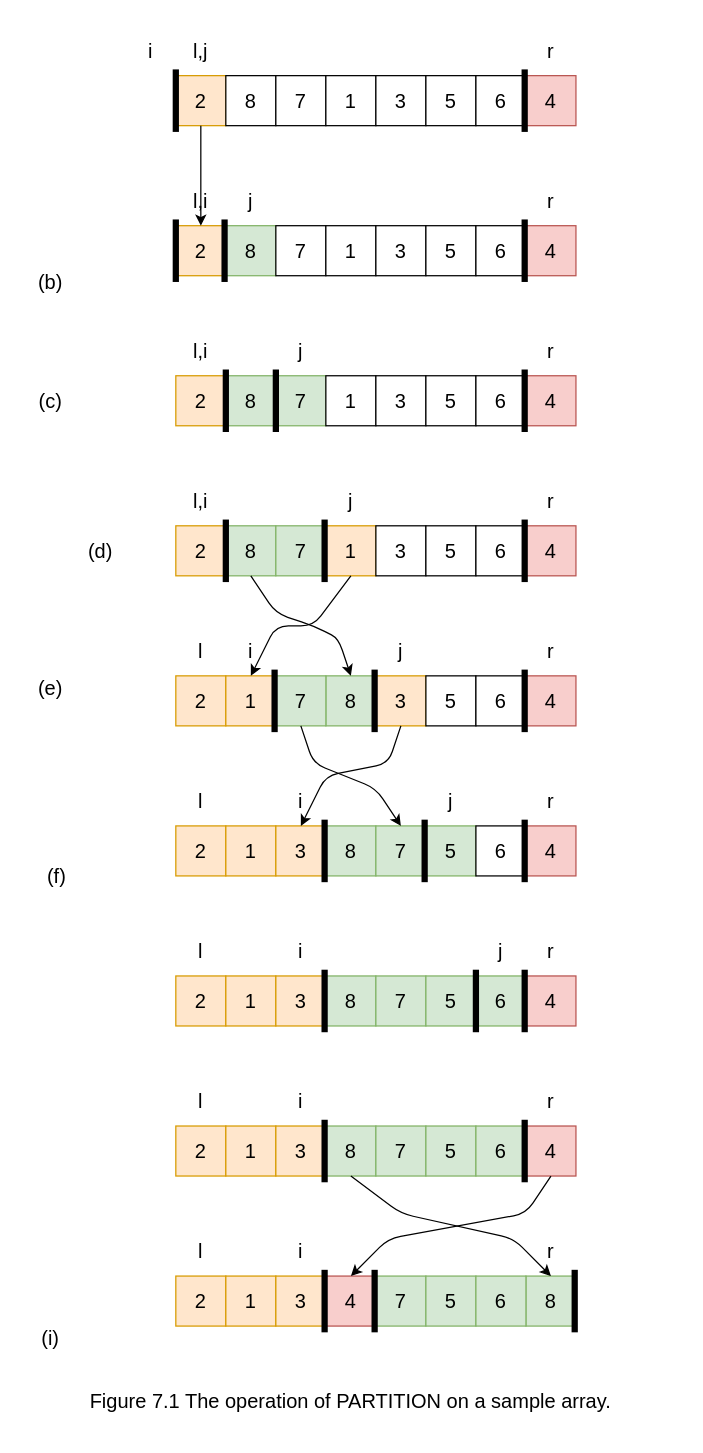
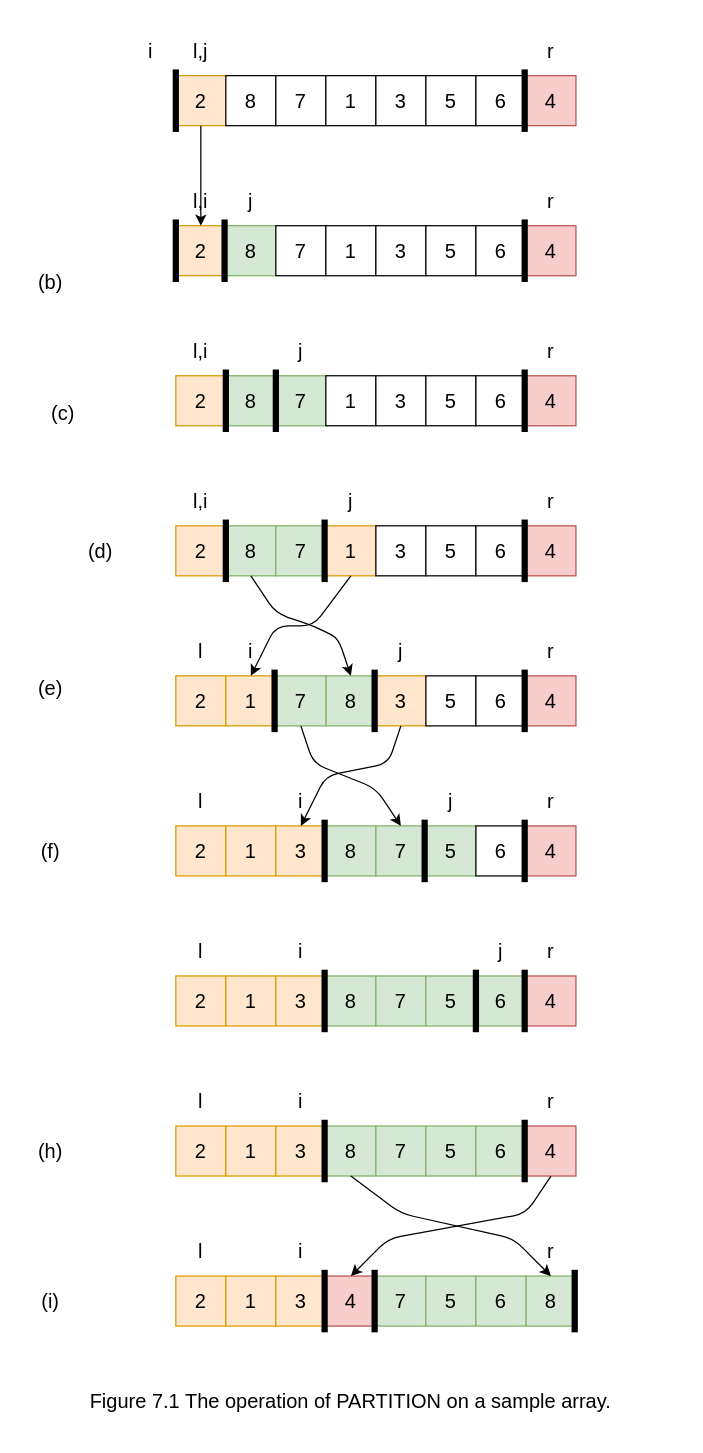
node "(c)": moved (51, 401) -> (63, 413)
node "(f)": moved (57, 876) -> (51, 851)
node "(h)": added
node "(i)": moved (51, 1338) -> (51, 1301)
